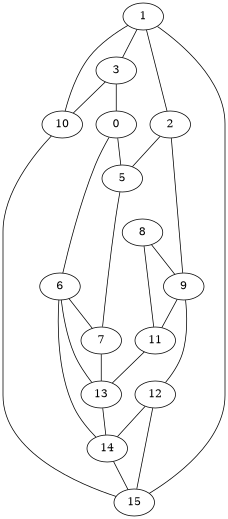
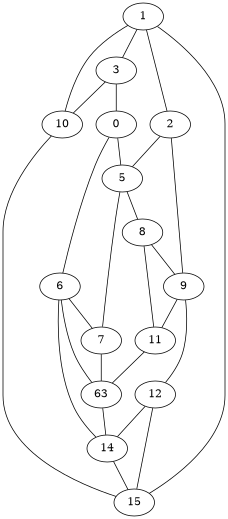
edge "5" -- "8": added
node "13": label "13" -> "63"
